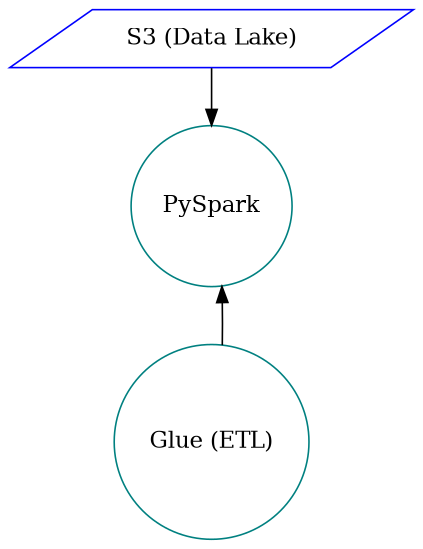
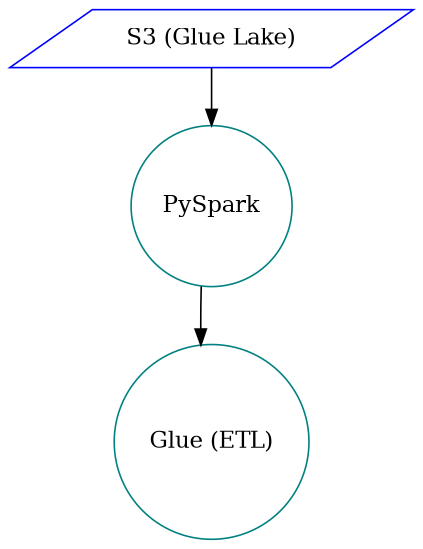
node "S3 (Data Lake)": label "S3 (Data Lake)" -> "S3 (Glue Lake)"
edge "Glue (ETL)" -> "PySpark": reversed
